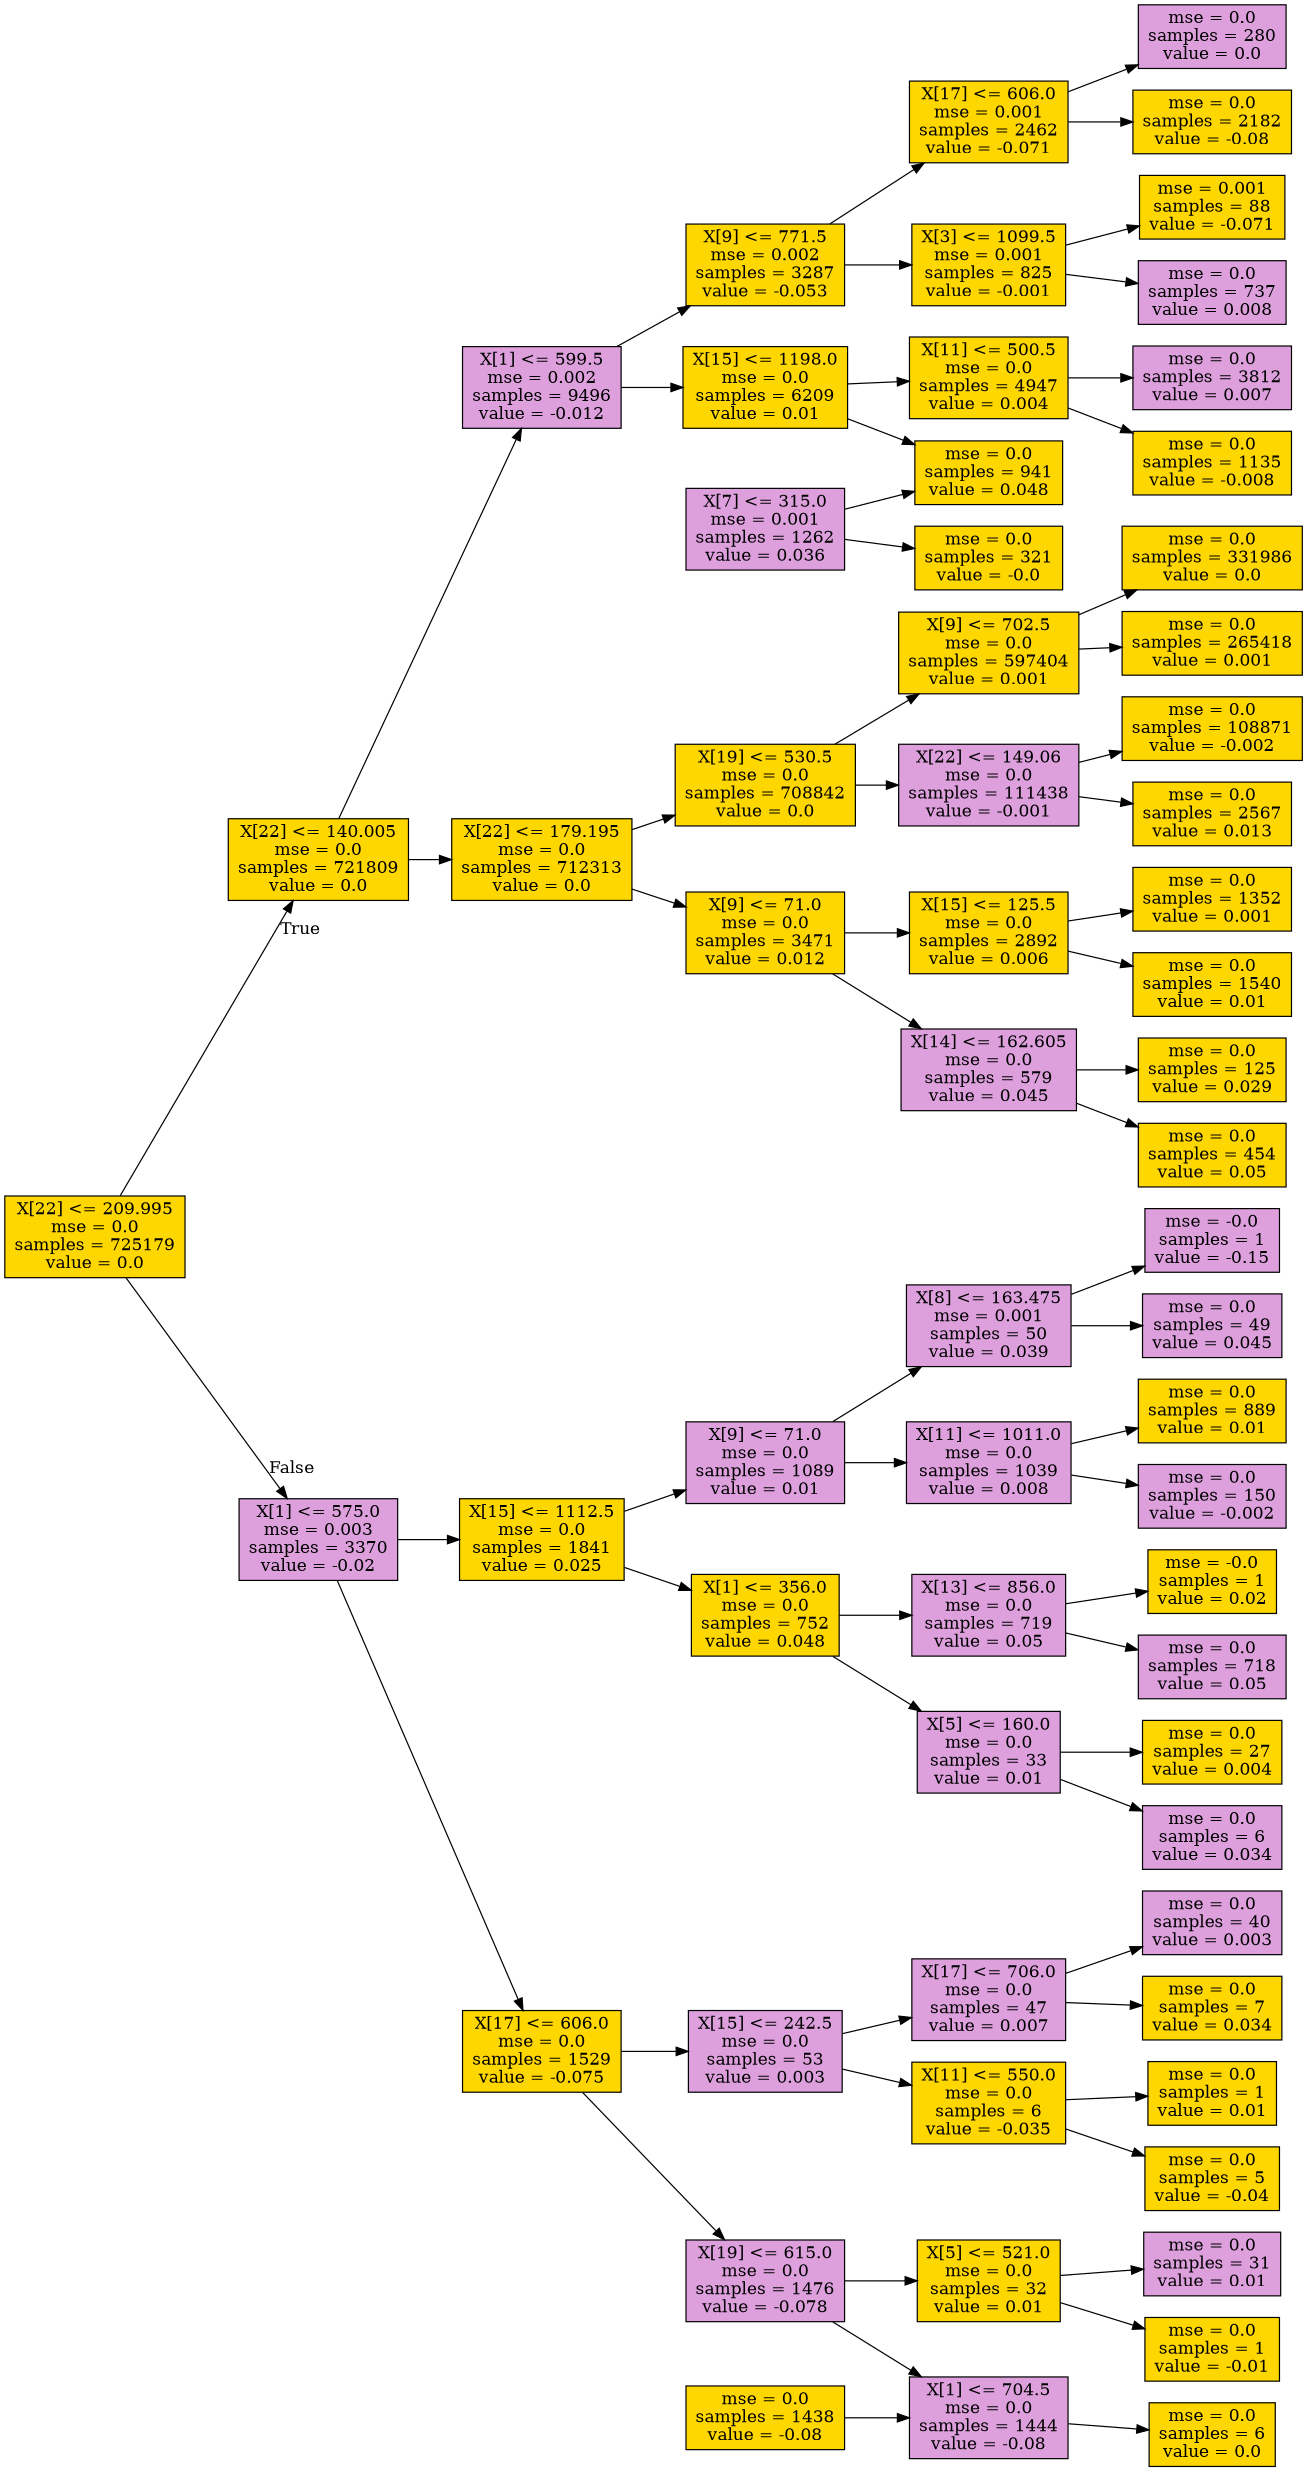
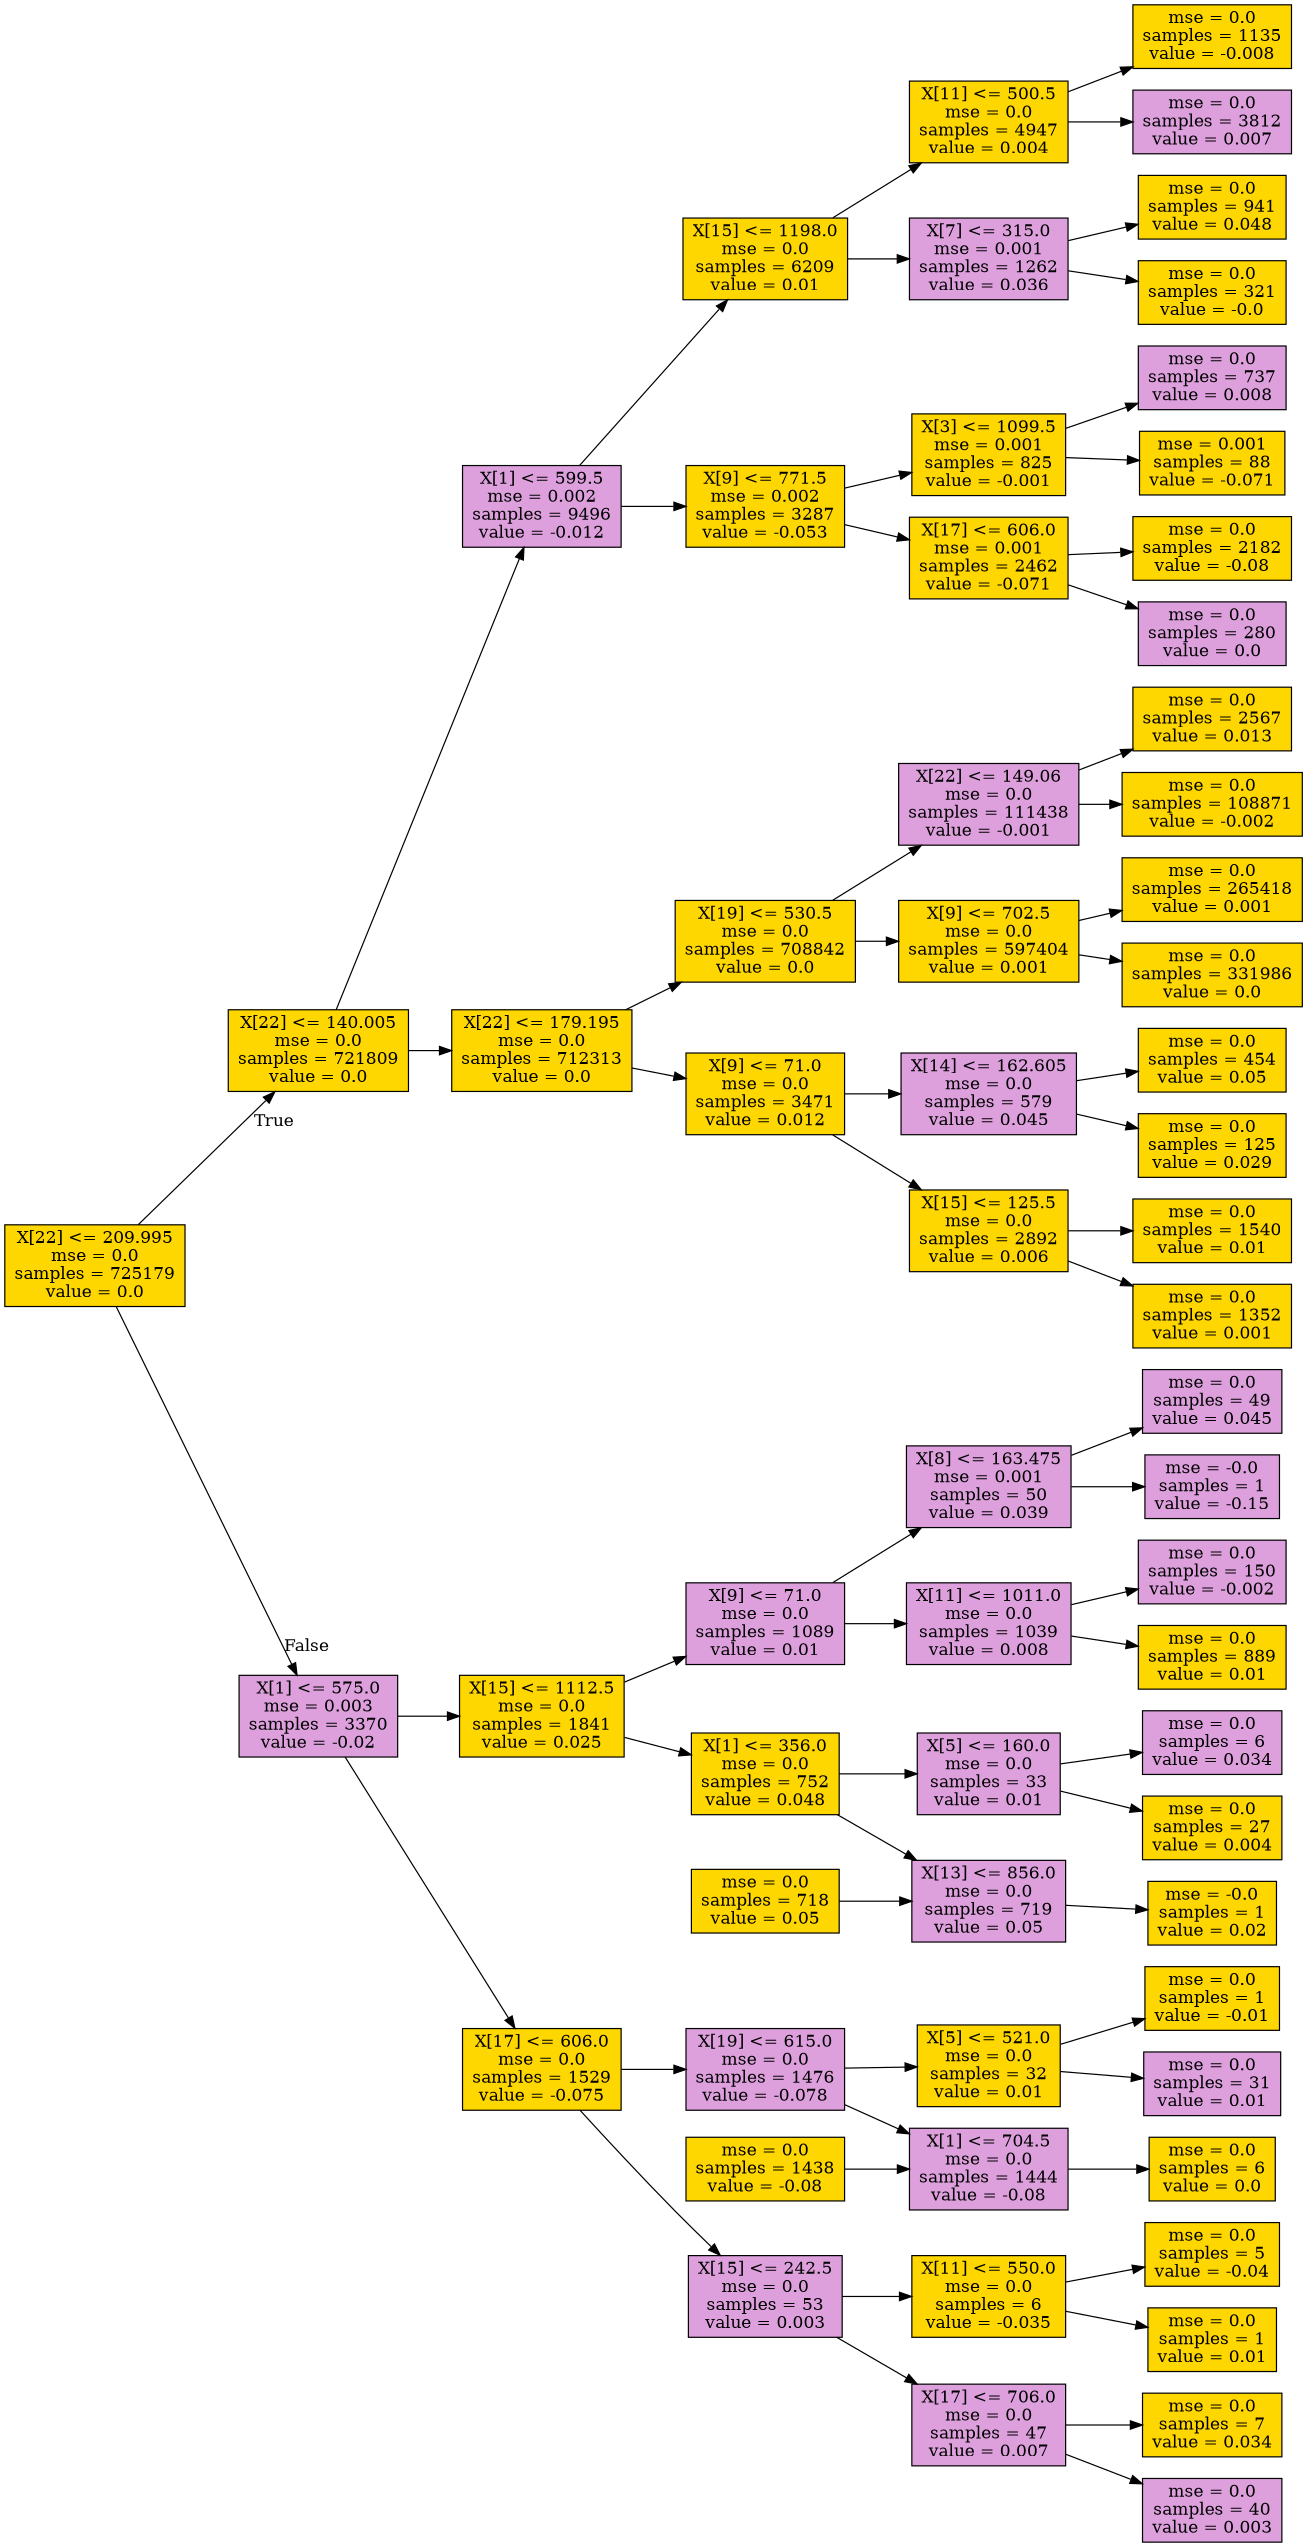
edge "X[15] <= 1198.0 mse = 0.0 samples = 6209 value = 0.01" -> "mse = 0.0 samples = 941 value = 0.048": now "X[15] <= 1198.0 mse = 0.0 samples = 6209 value = 0.01" -> "X[7] <= 315.0 mse = 0.001 samples = 1262 value = 0.036"
edge "X[13] <= 856.0 mse = 0.0 samples = 719 value = 0.05" -> "mse = 0.0 samples = 718 value = 0.05": reversed
node "mse = 0.0 samples = 718 value = 0.05": fillcolor plum -> gold
